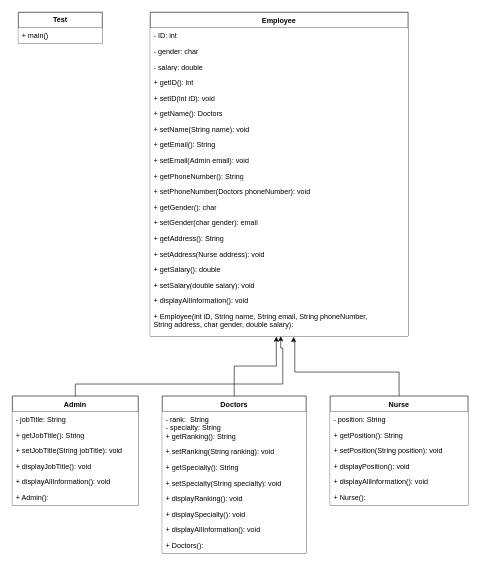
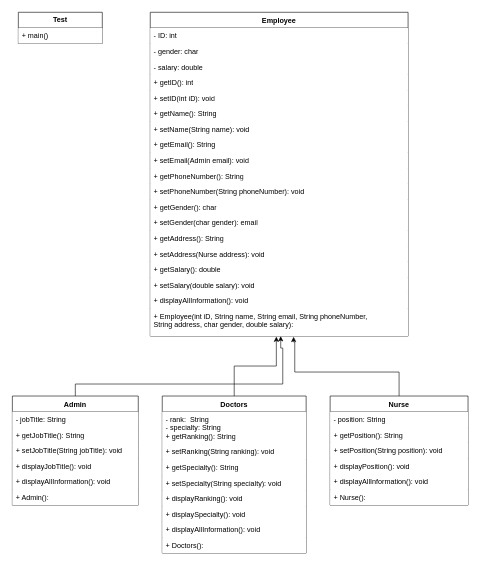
node "+ getName(): Doctors": label "+ getName(): Doctors" -> "+ getName(): String"
node "+ setPhoneNumber(Doctors phoneNumber): void": label "+ setPhoneNumber(Doctors phoneNumber): void" -> "+ setPhoneNumber(String phoneNumber): void"
